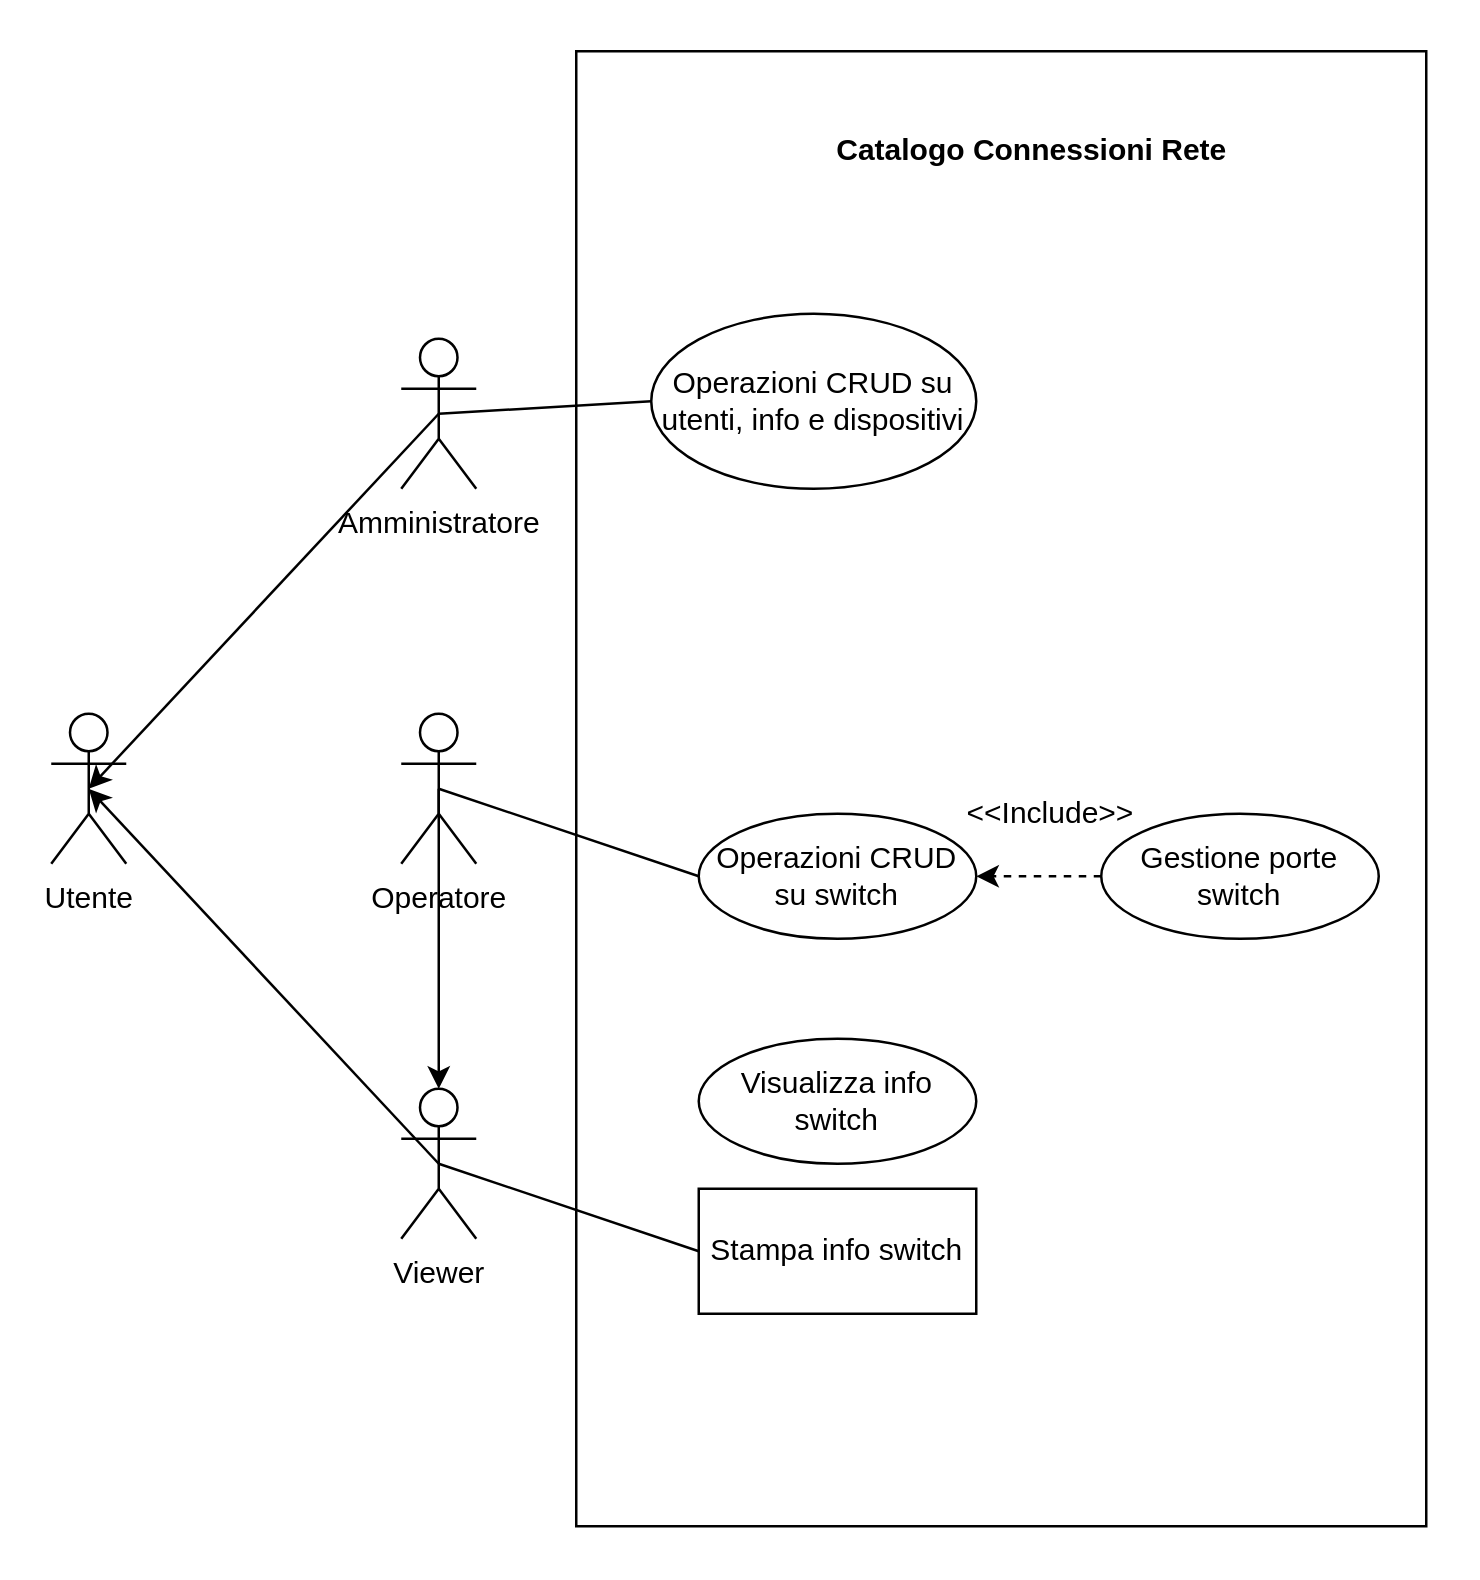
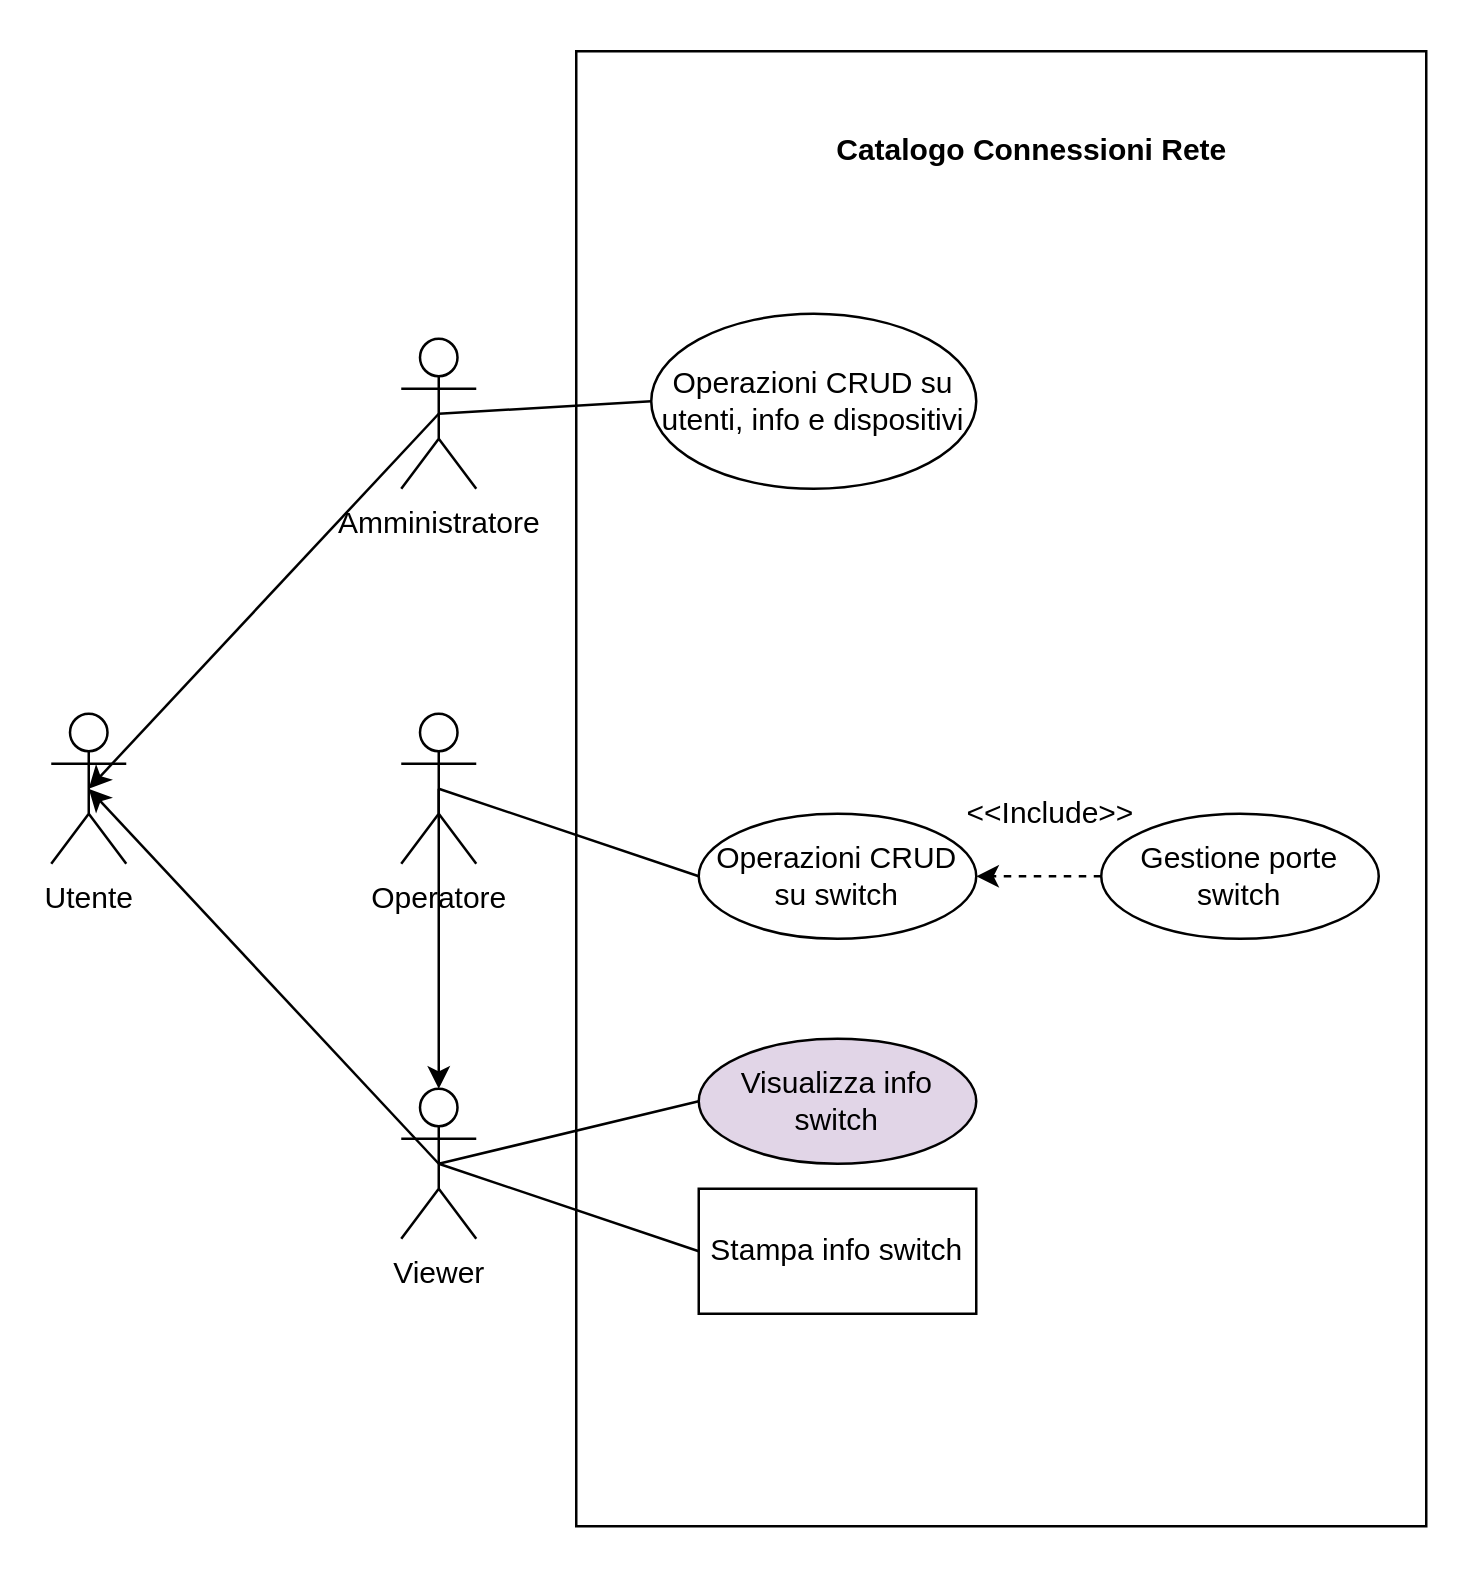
node "Visualizza info switch": fillcolor #ffffff -> #e1d5e7
edge "Visualizza info switch" -- "Viewer": added
